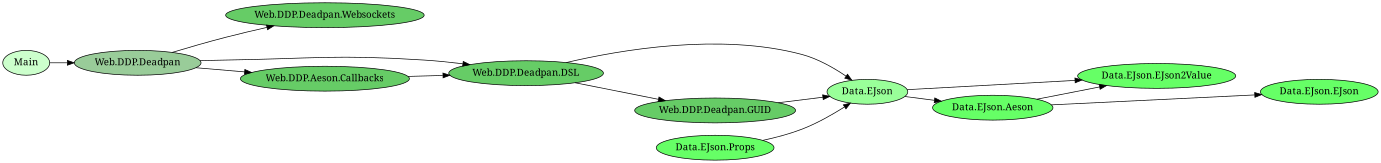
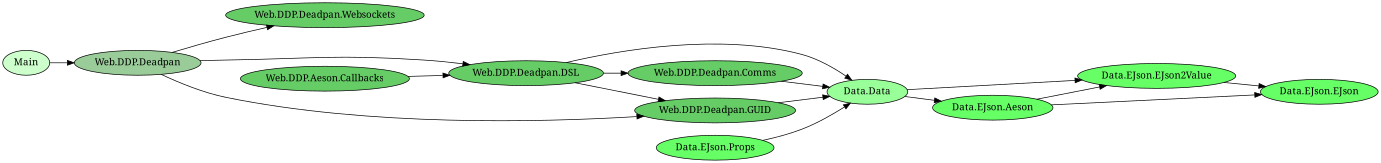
edge "Web.DDP.Deadpan" -> "Web.DDP.Aeson.Callbacks": now "Web.DDP.Deadpan" -> "Web.DDP.Deadpan.GUID"
node "Web.DDP.Deadpan.Comms": added
edge "Data.EJson.EJson2Value" -> "Data.EJson.EJson": added
node "Data.EJson": label "Data.EJson" -> "Data.Data"
